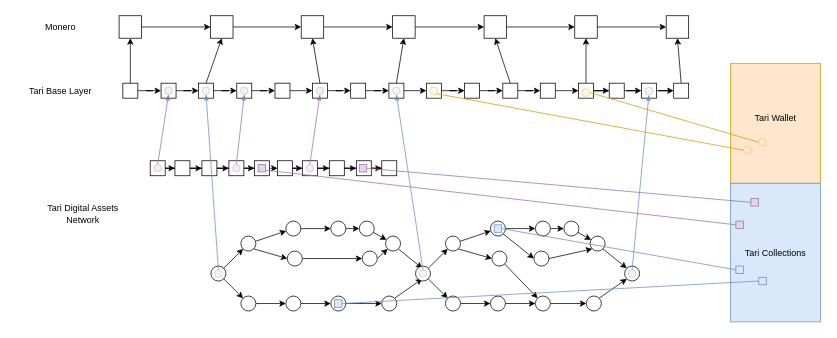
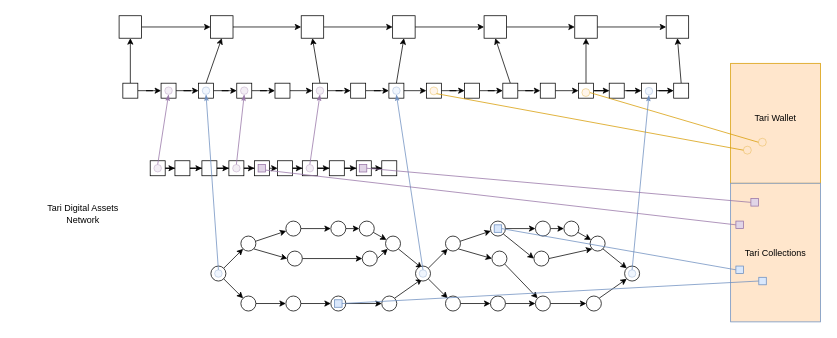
node "Monero": removed
node "Tari Base Layer": removed
node "Tari Collections": fillcolor #dae8fc -> #ffe6cc
